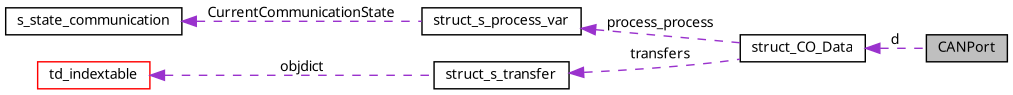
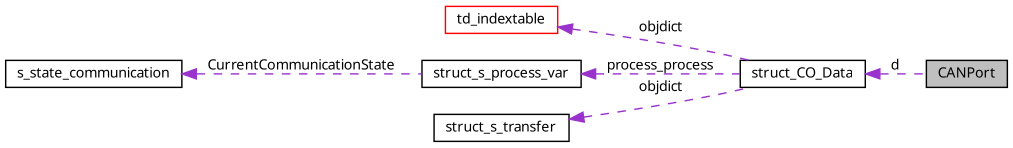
edge "struct_CO_Data" -> "struct_s_transfer": label "transfers" -> "objdict"
edge "struct_s_transfer" -> "td_indextable": now "struct_CO_Data" -> "td_indextable"
